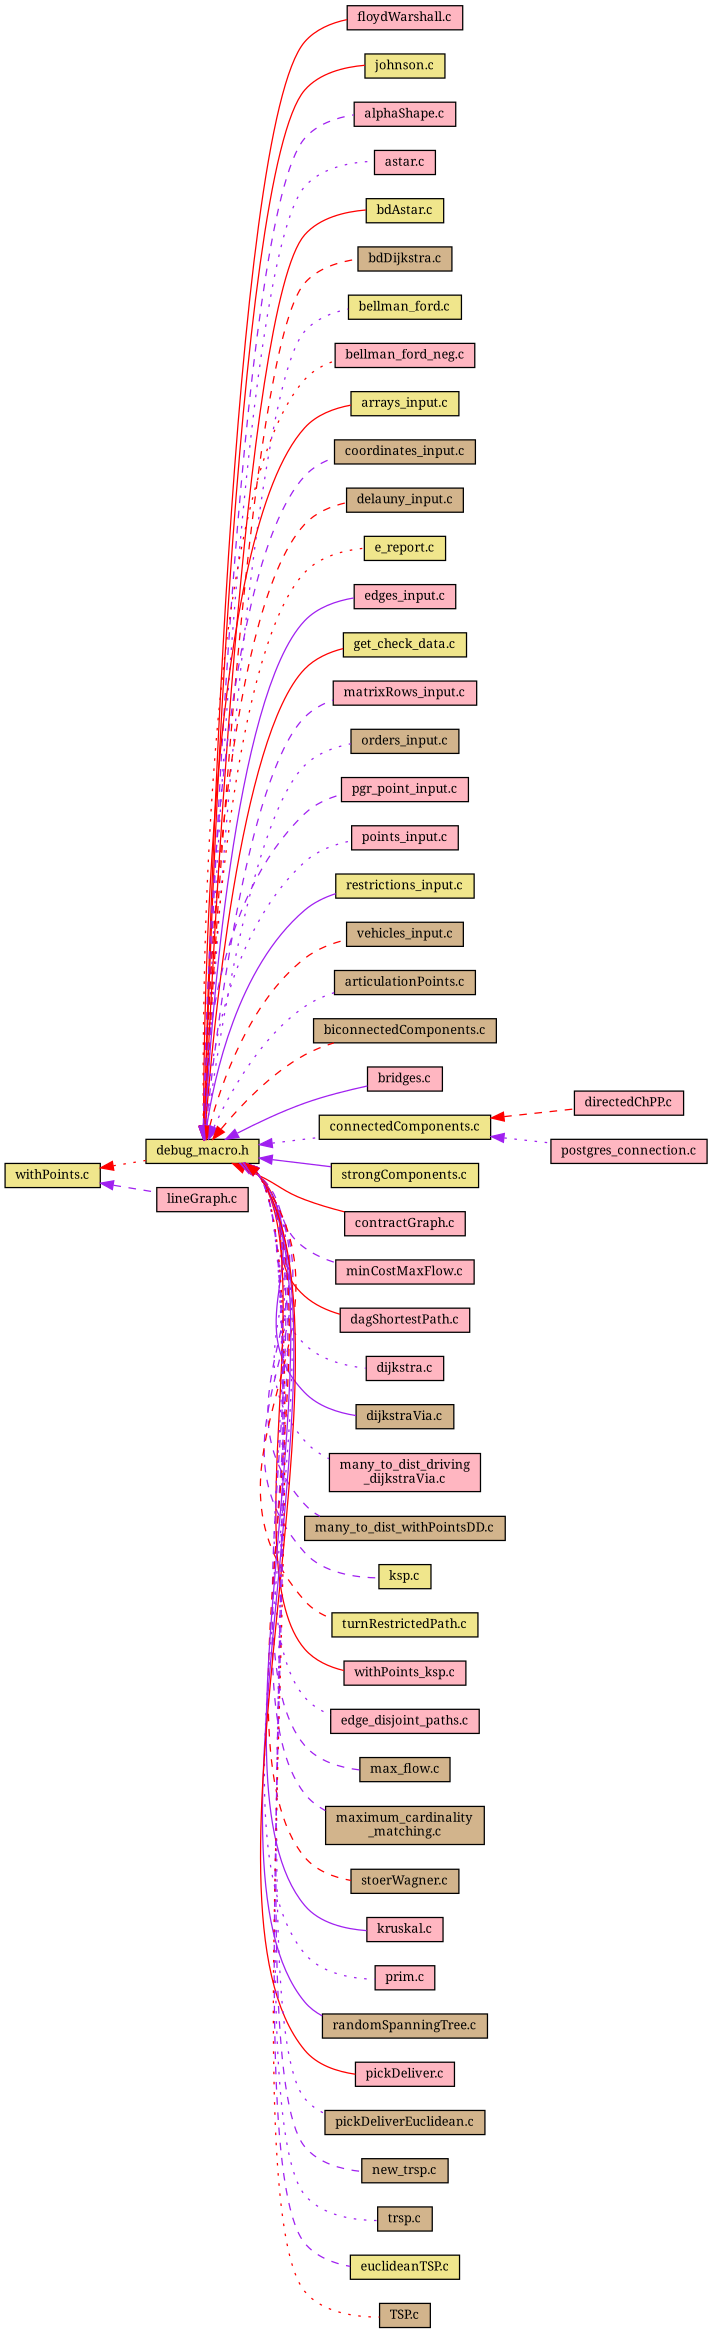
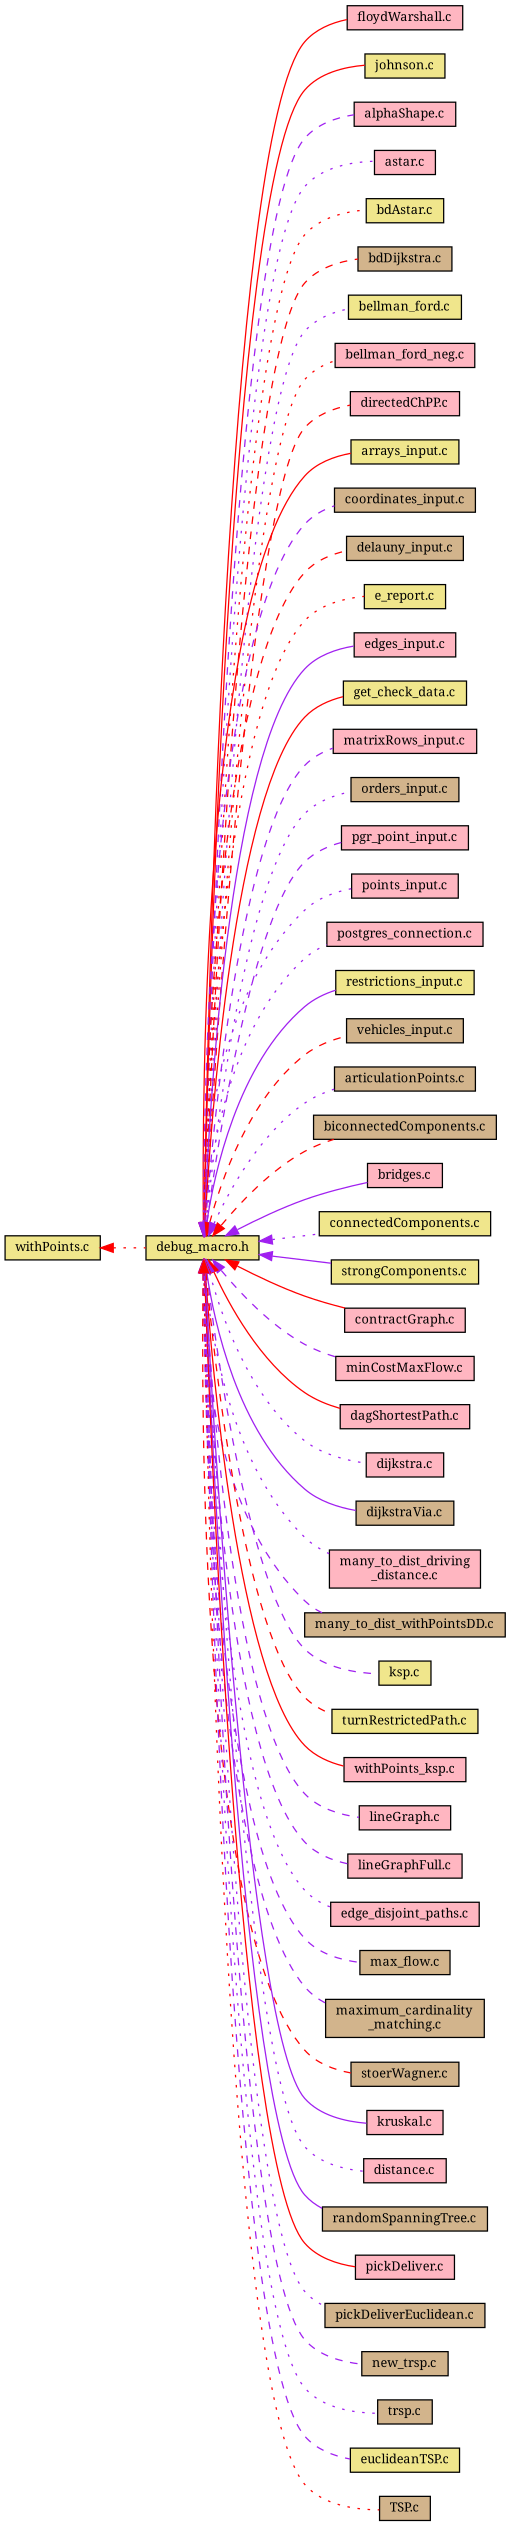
edge "bdAstar.c" -> "debug_macro.h": style solid -> dotted
edge "directedChPP.c" -> "connectedComponents.c": now "directedChPP.c" -> "debug_macro.h"
edge "postgres_connection.c" -> "connectedComponents.c": now "postgres_connection.c" -> "debug_macro.h"
edge "lineGraph.c" -> "withPoints.c": now "lineGraph.c" -> "debug_macro.h"
node "many_to_dist_driving _dijkstraVia.c": label "many_to_dist_driving _dijkstraVia.c" -> "many_to_dist_driving _distance.c"
node "lineGraphFull.c": added
node "prim.c": label "prim.c" -> "distance.c"
